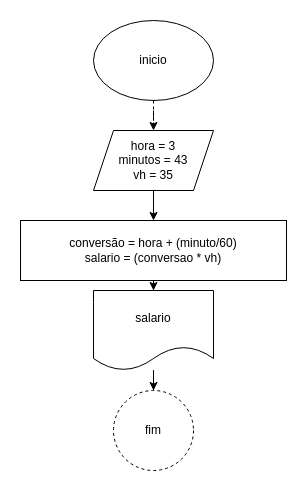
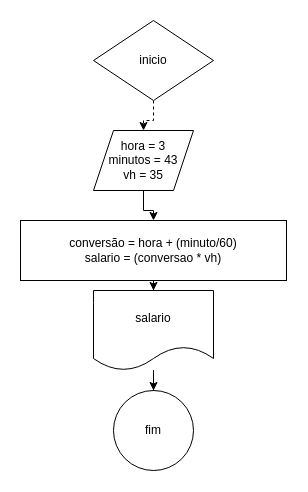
node "inicio": shape ellipse -> diamond
node "hora = 3 minutos = 43 vh = 35": size 120x60 -> 100x60
node "fim": style dashed -> solid
